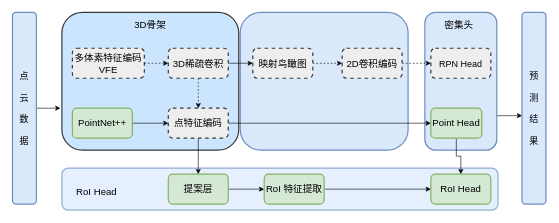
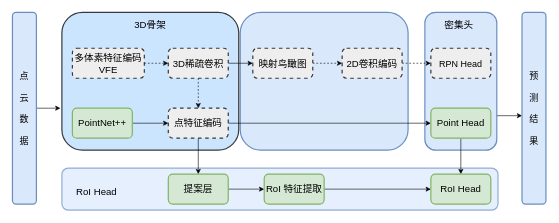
node "Point Head": size 51x30 -> 60x30
